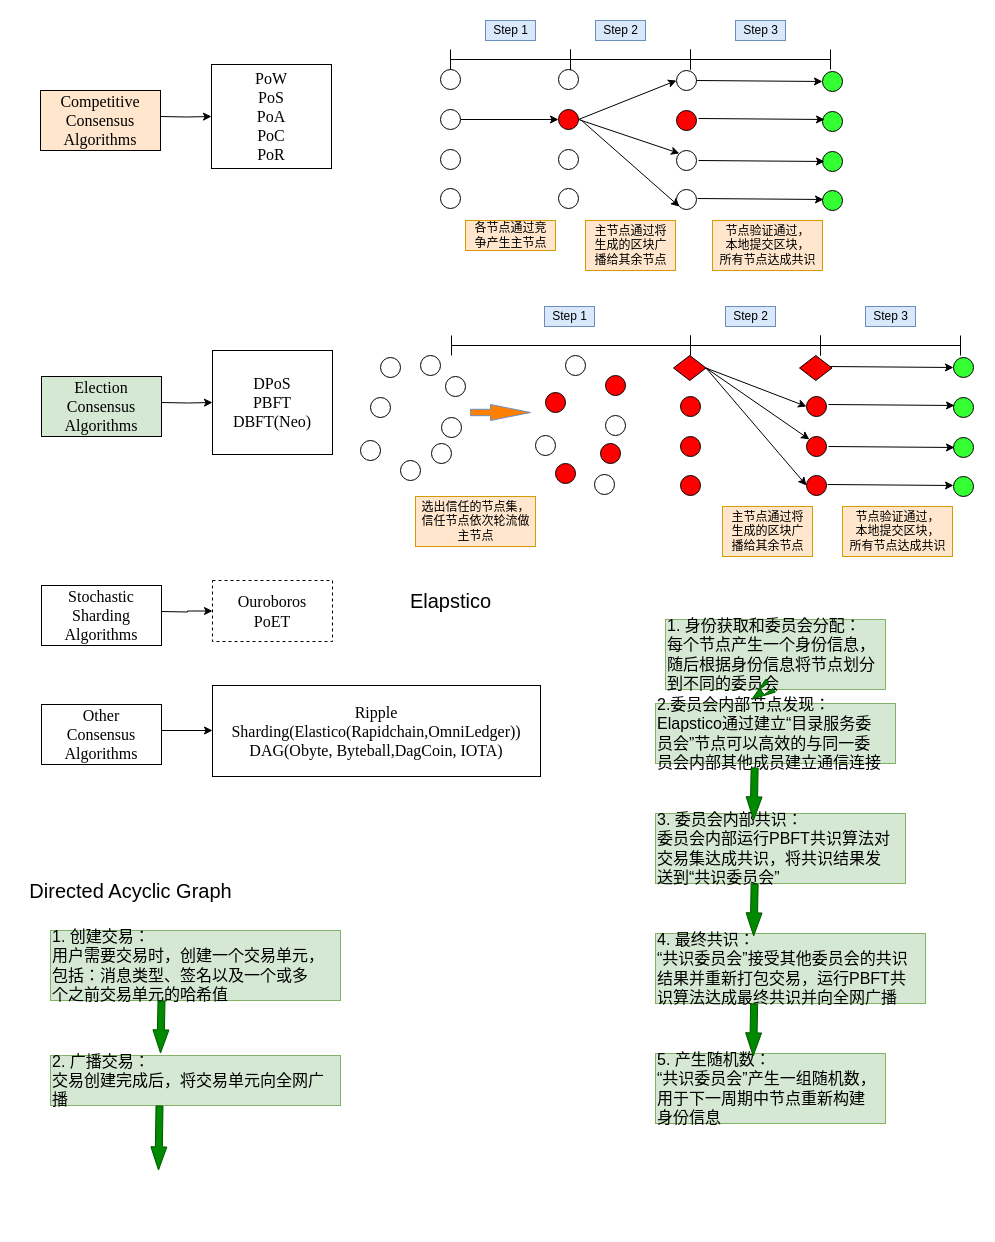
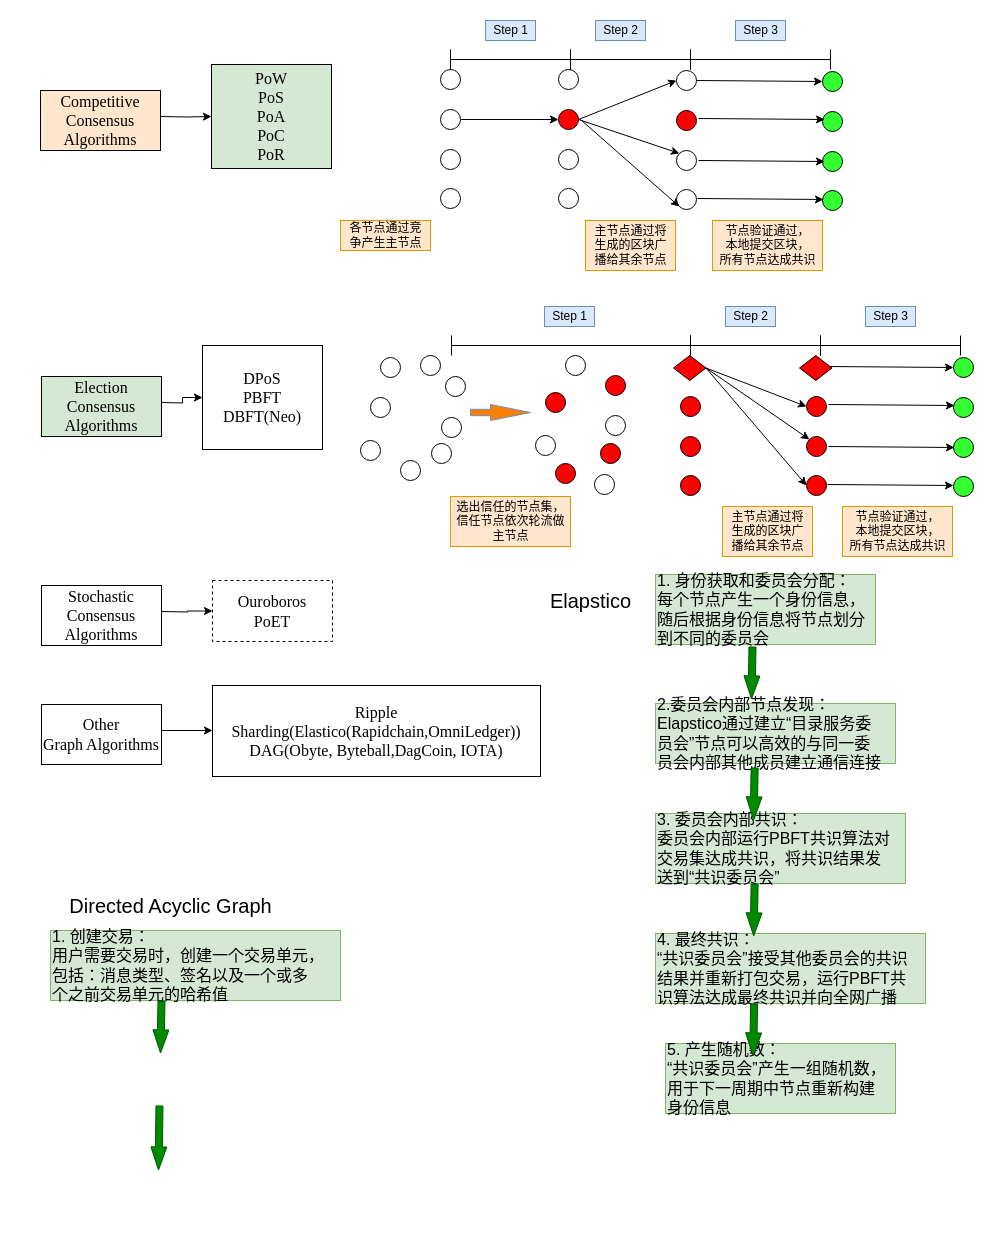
node "PoW PoS PoA PoC PoR": fillcolor #ffffff -> #d5e8d4
node "各节点通过竞 争产生主节点": moved (511, 236) -> (386, 236)
node "DPoS PBFT DBFT(Neo)": moved (273, 403) -> (263, 398)
node "选出信任的节点集， 信任节点依次轮流做 主节点": moved (476, 522) -> (511, 522)
node "Elapstico": moved (451, 601) -> (591, 601)
node "Stochastic Sharding Algorithms": label "Stochastic Sharding Algorithms" -> "Stochastic Consensus Algorithms"
node "1. 身份获取和委员会分配： 每个节点产生一个身份信息， 随后根据身份信息将节点划分 到不同的委员会": moved (776, 655) -> (766, 610)
node "Other Consensus Algorithms": label "Other Consensus Algorithms" -> "Other Graph Algorithms"
node "Directed Acyclic Graph": moved (131, 891) -> (171, 906)
node "2. 广播交易： 交易创建完成后，将交易单元向全网广 播": removed
node "5. 产生随机数： “共识委员会”产生一组随机数， 用于下一周期中节点重新构建 身份信息": moved (771, 1089) -> (781, 1079)
